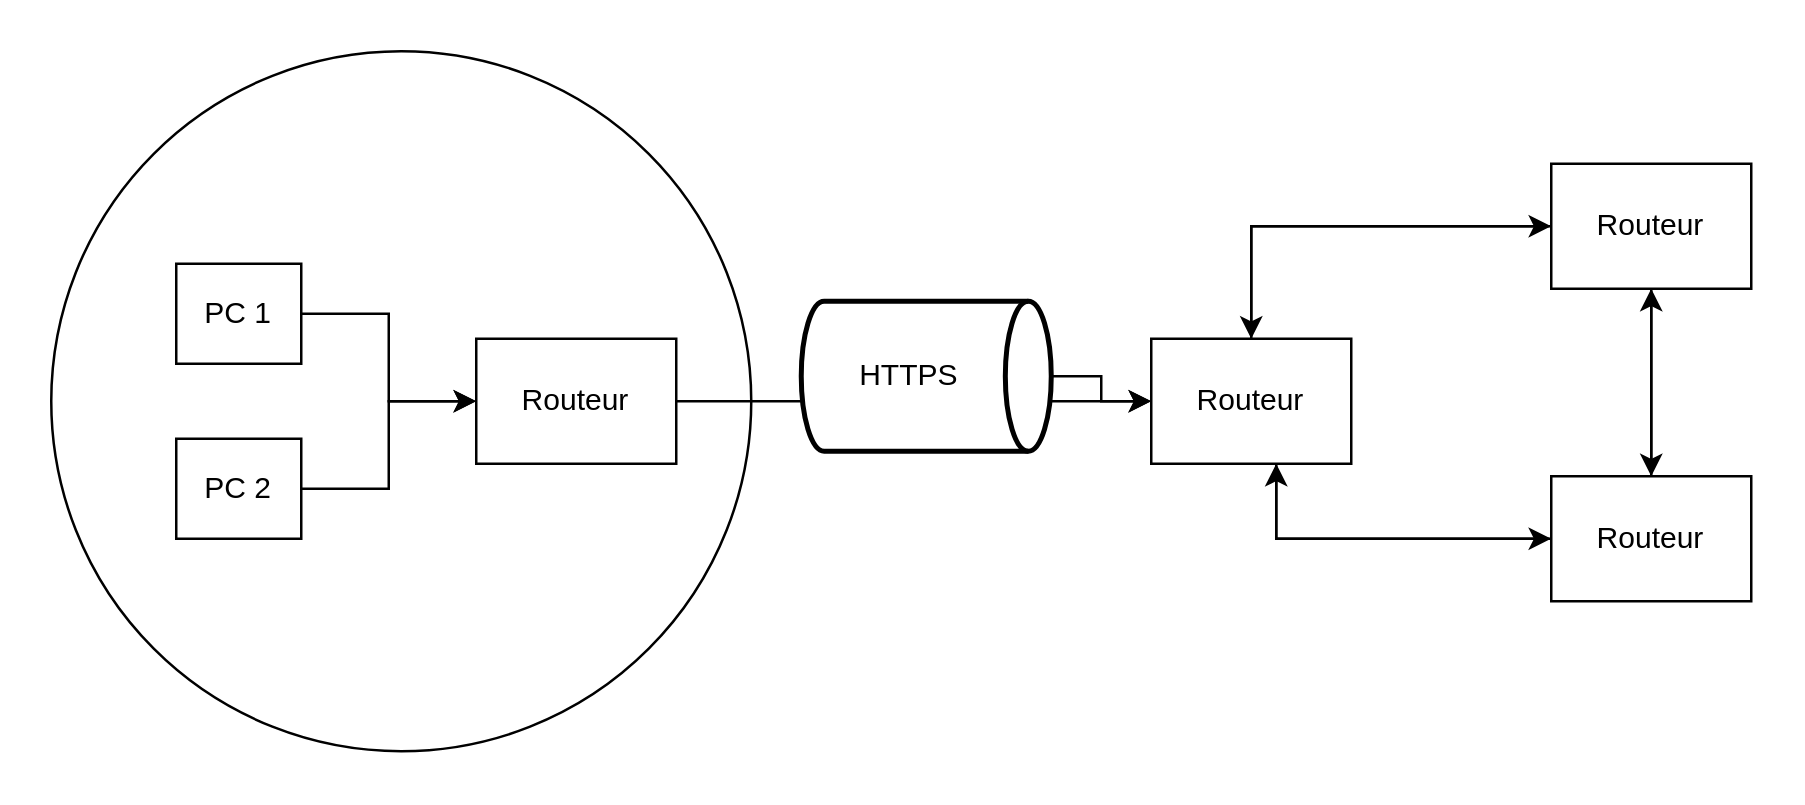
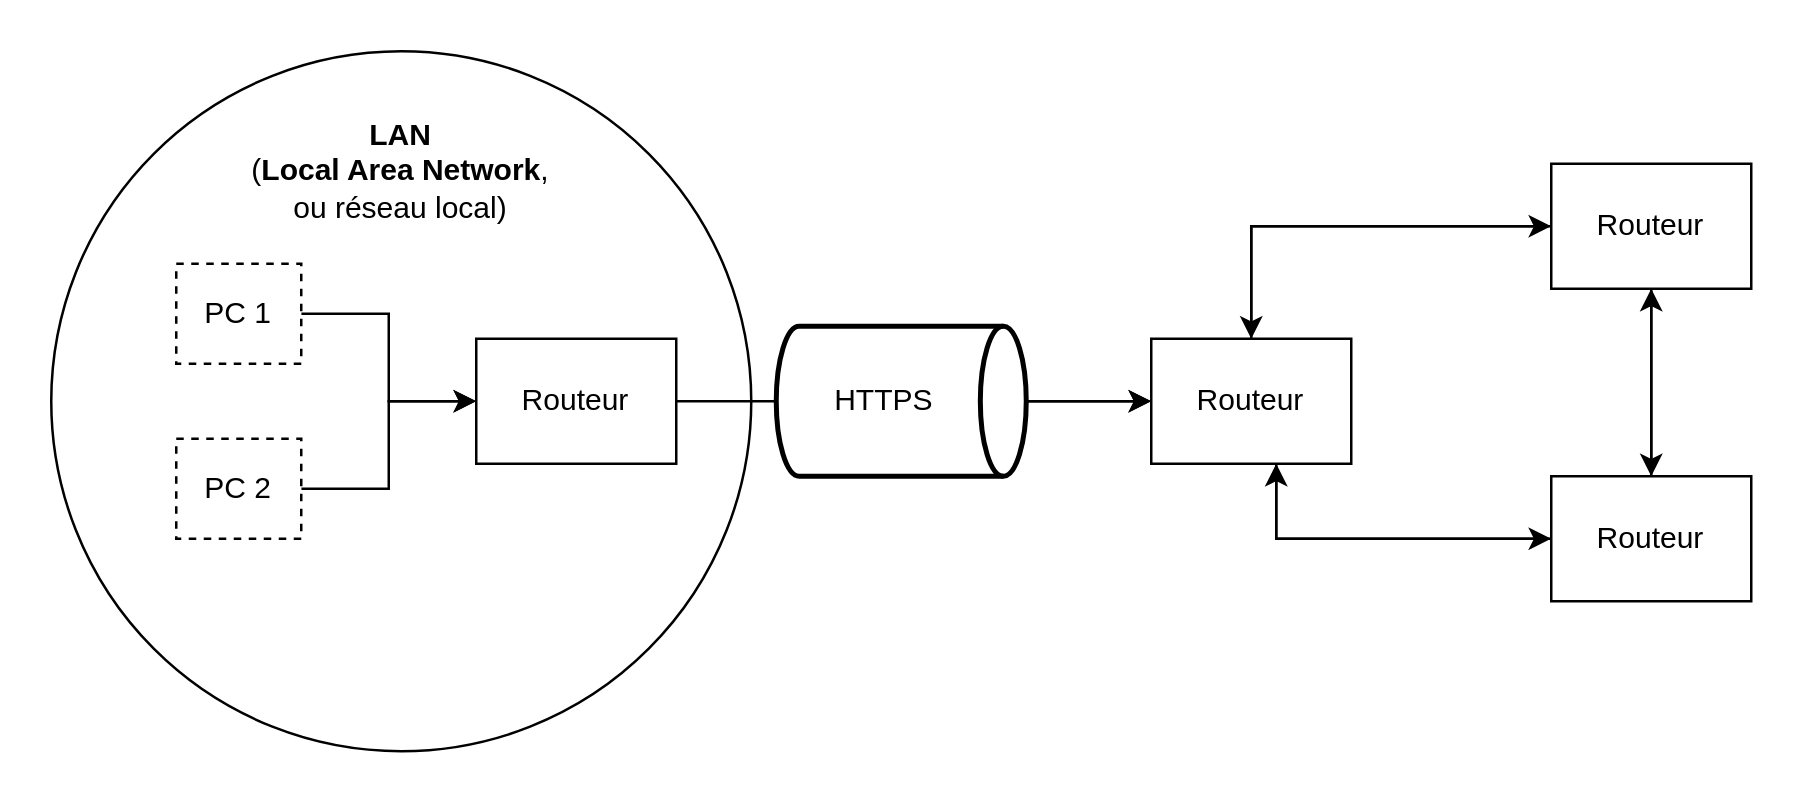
node "LAN (Local Area Network, ou réseau local)": added
node "PC 1": style solid -> dashed
node "HTTPS": moved (926, 376) -> (901, 401)
node "PC 2": style solid -> dashed
